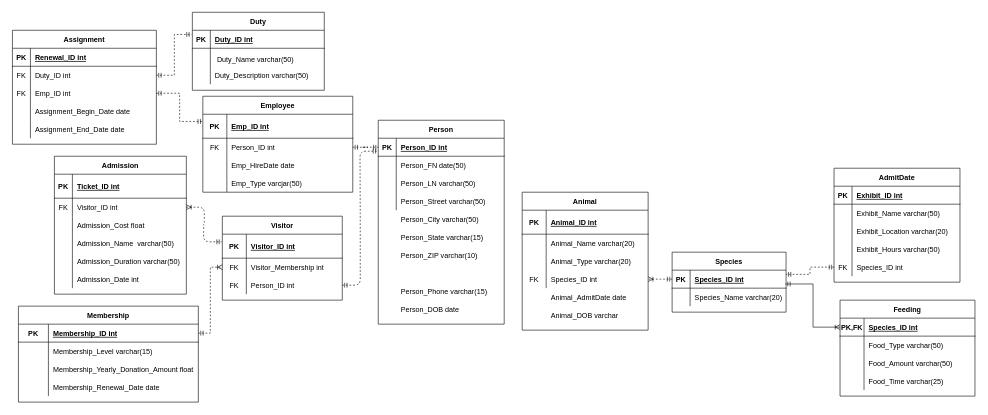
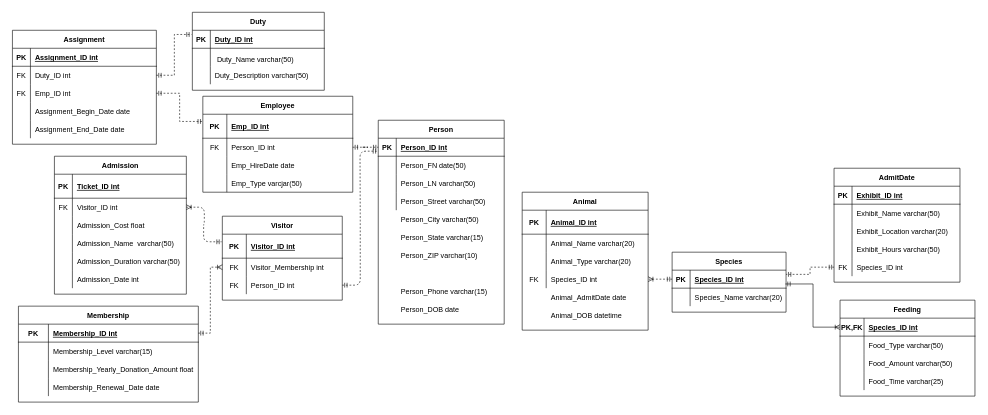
node "Renewal_ID int": label "Renewal_ID int" -> "Assignment_ID int"
node "Animal_DOB varchar": label "Animal_DOB varchar" -> "Animal_DOB datetime"
